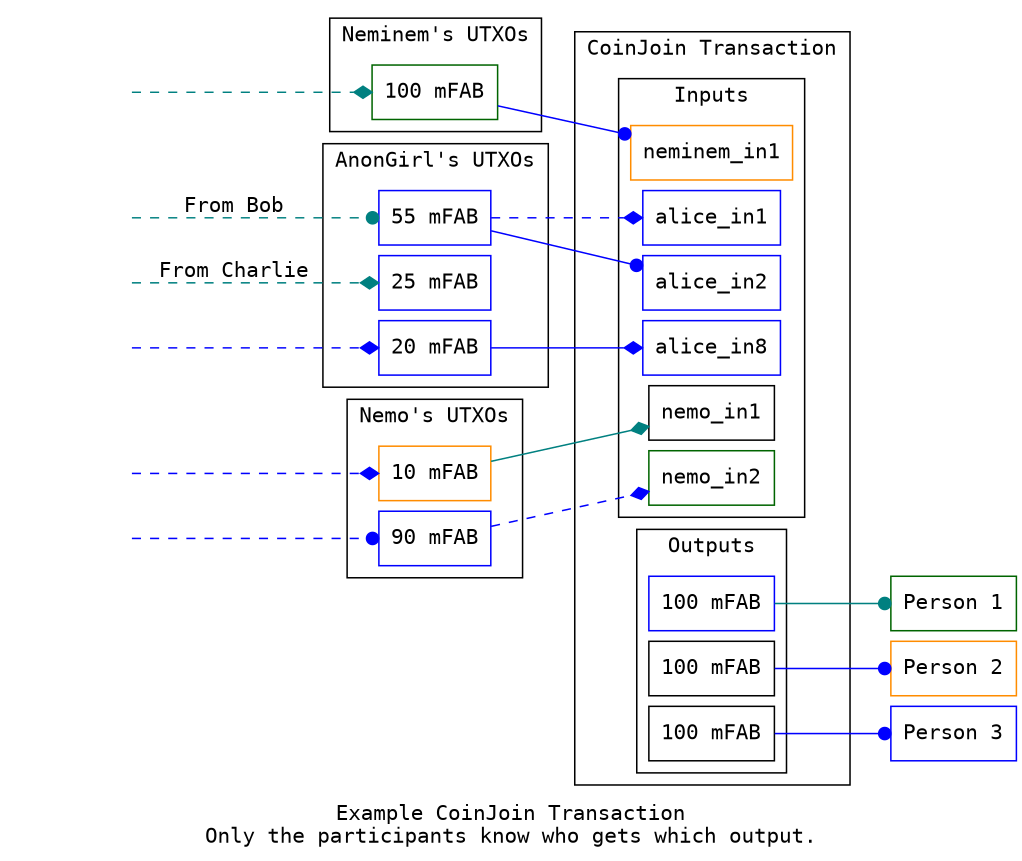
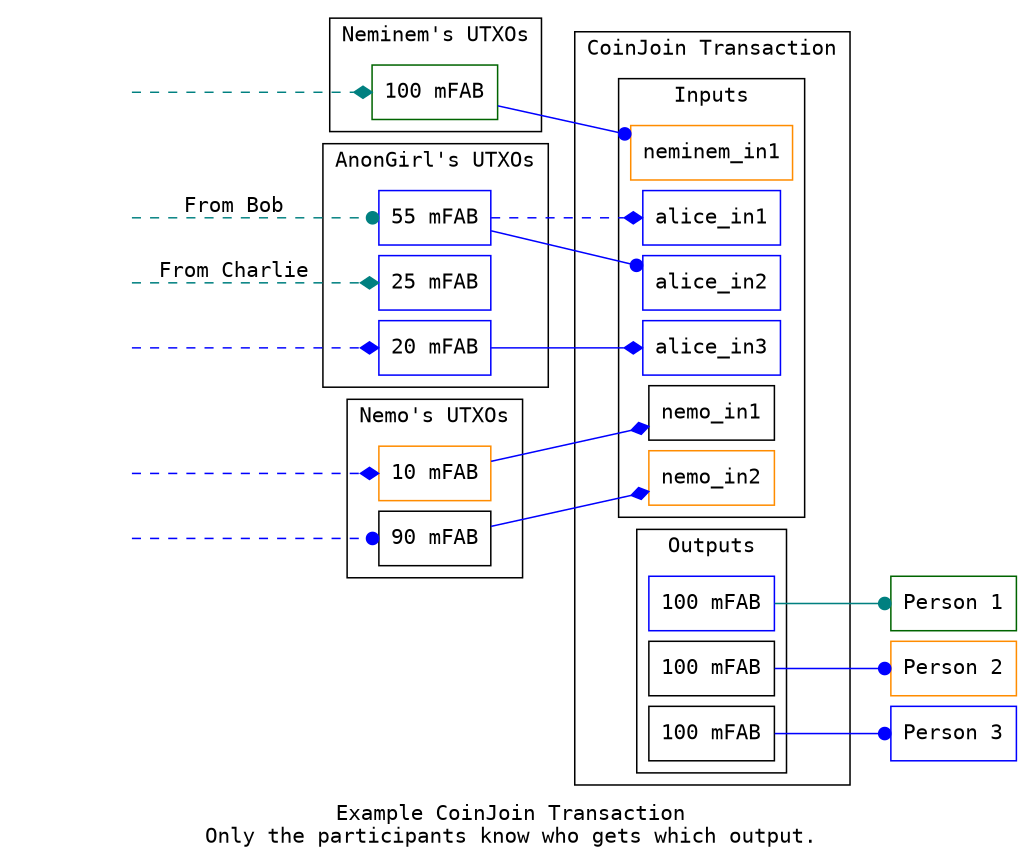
node "alice_in8": label "alice_in8" -> "alice_in3"
edge "10 mFAB" -> "nemo_in1": color teal -> blue
node "nemo_in2": color darkgreen -> darkorange
edge "90 mFAB" -> "nemo_in2": style dashed -> solid
node "90 mFAB": color blue -> black
